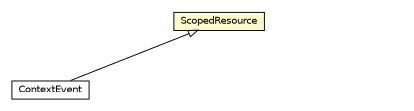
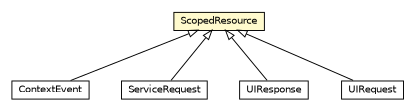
node "ServiceRequest": added
node "UIResponse": added
node "UIRequest": added
